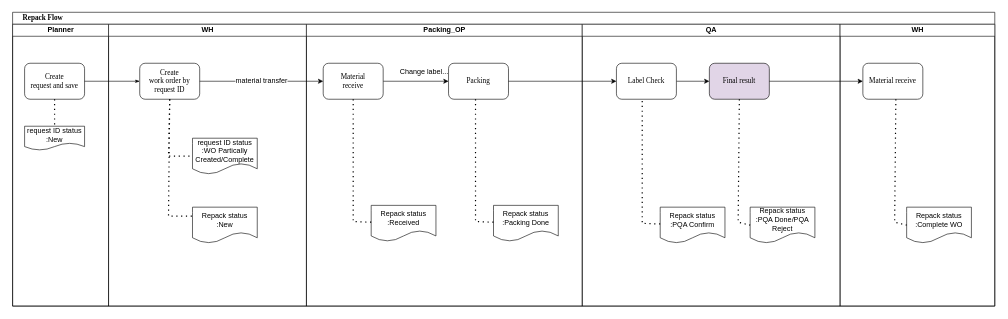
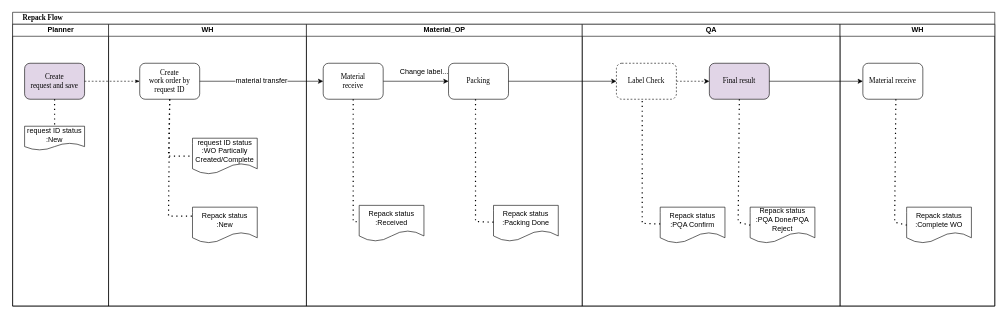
node "Packing_OP": label "Packing_OP" -> "Material_OP"
node "Createrequest and save": fillcolor #ffffff -> #e1d5e7
edge "Createrequest and save" -> "Creatework order by request ID": style solid -> dashed
node "Label Check": style solid -> dashed
edge "Label Check" -> "Final result": style solid -> dashed
node "Repack status :Received": moved (404, 224) -> (392, 224)
